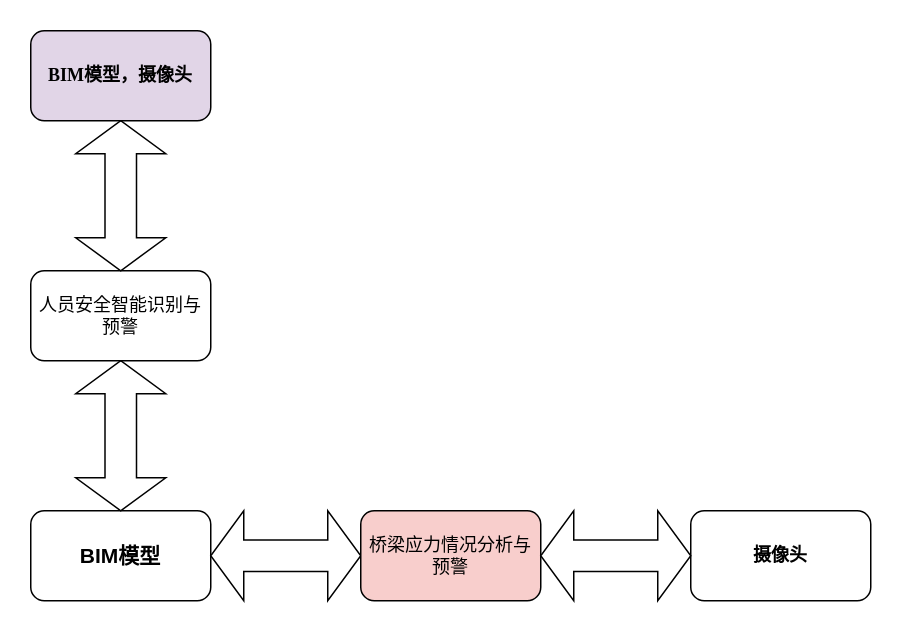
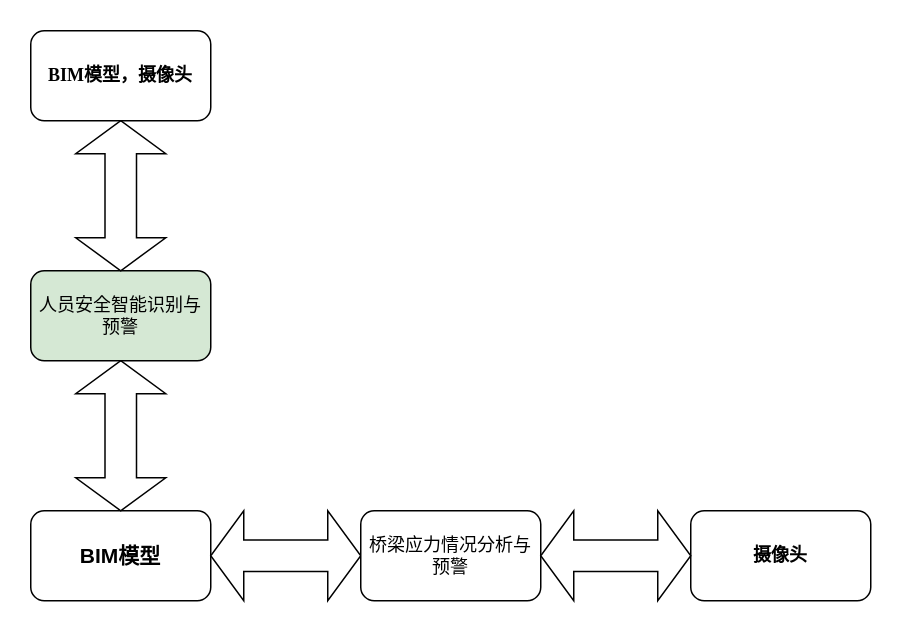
node "BIM模型，摄像头": fillcolor #e1d5e7 -> #ffffff
node "人员安全智能识别与预警": fillcolor #ffffff -> #d5e8d4
node "桥梁应力情况分析与预警": fillcolor #f8cecc -> #ffffff
